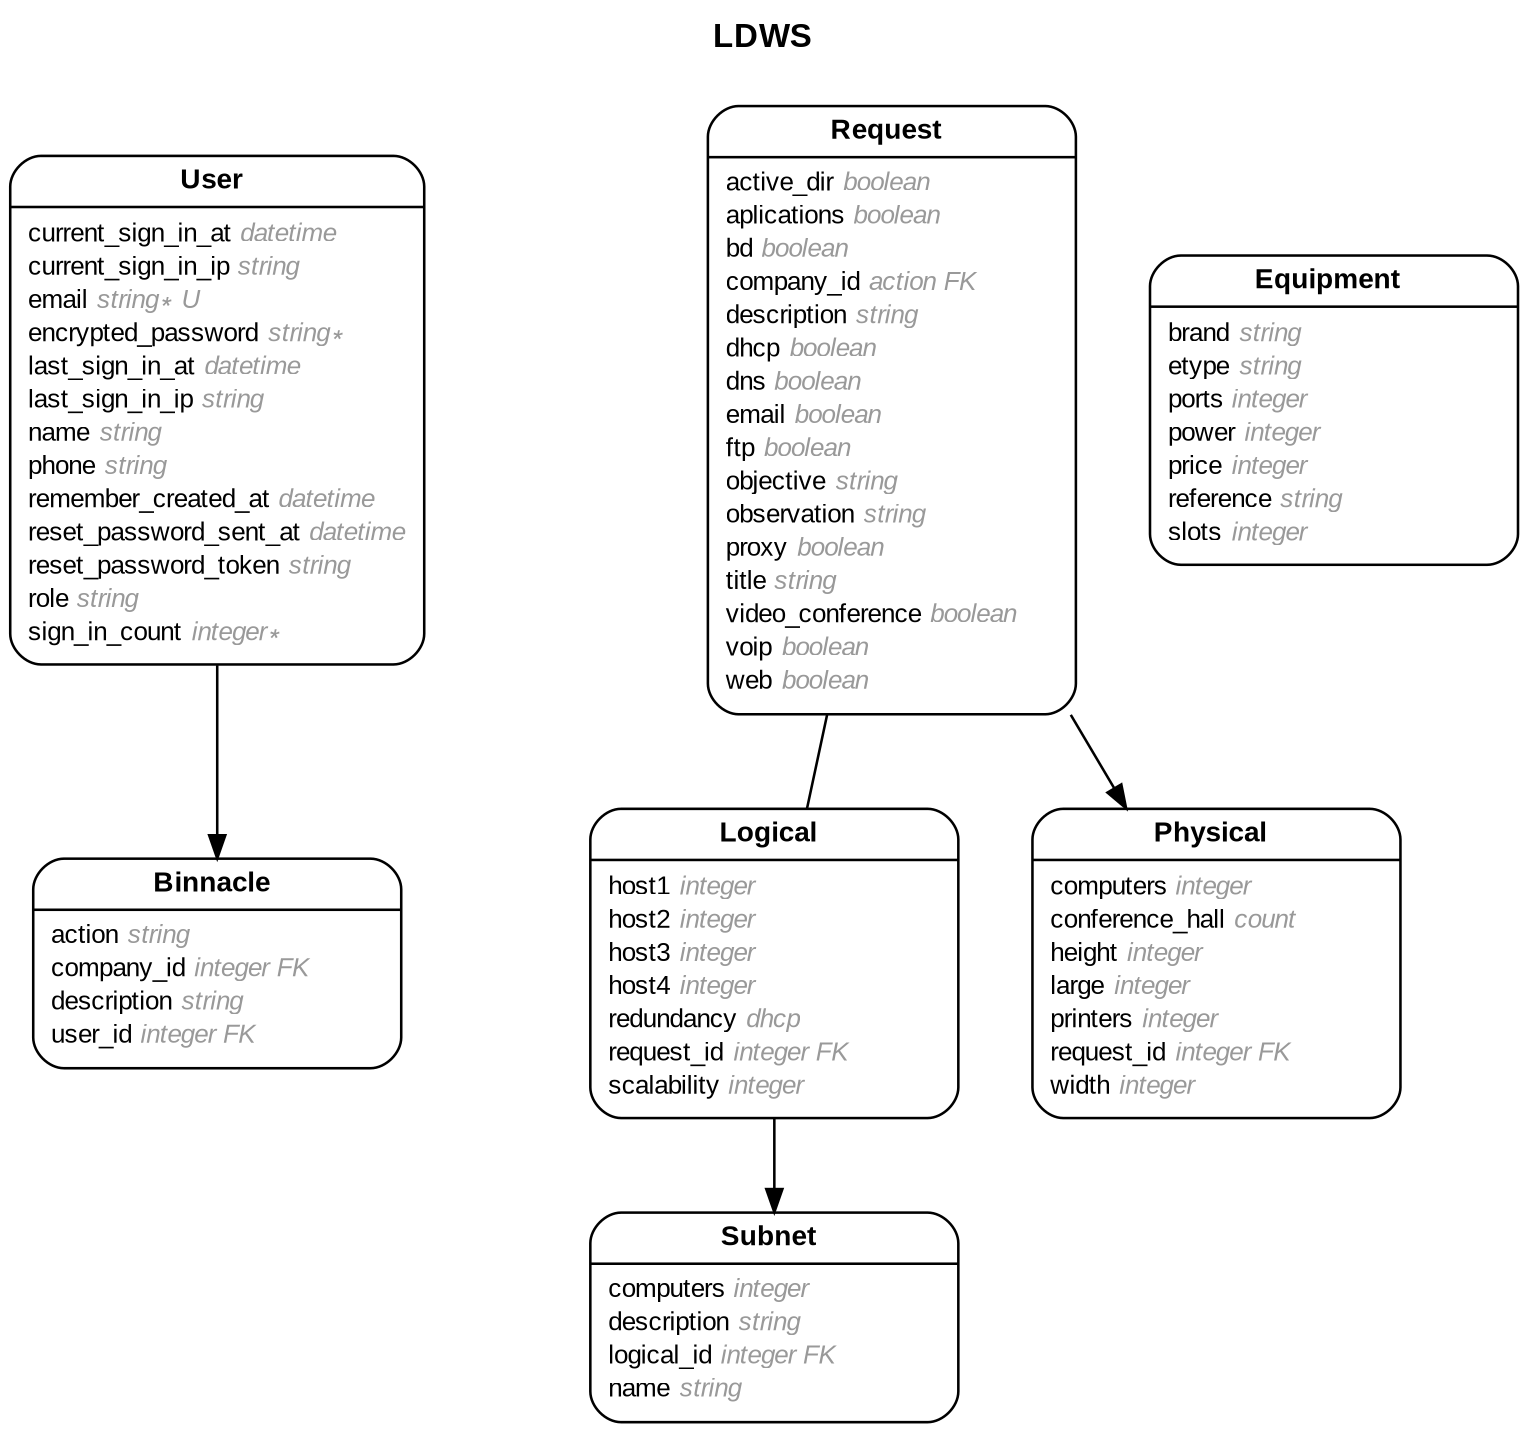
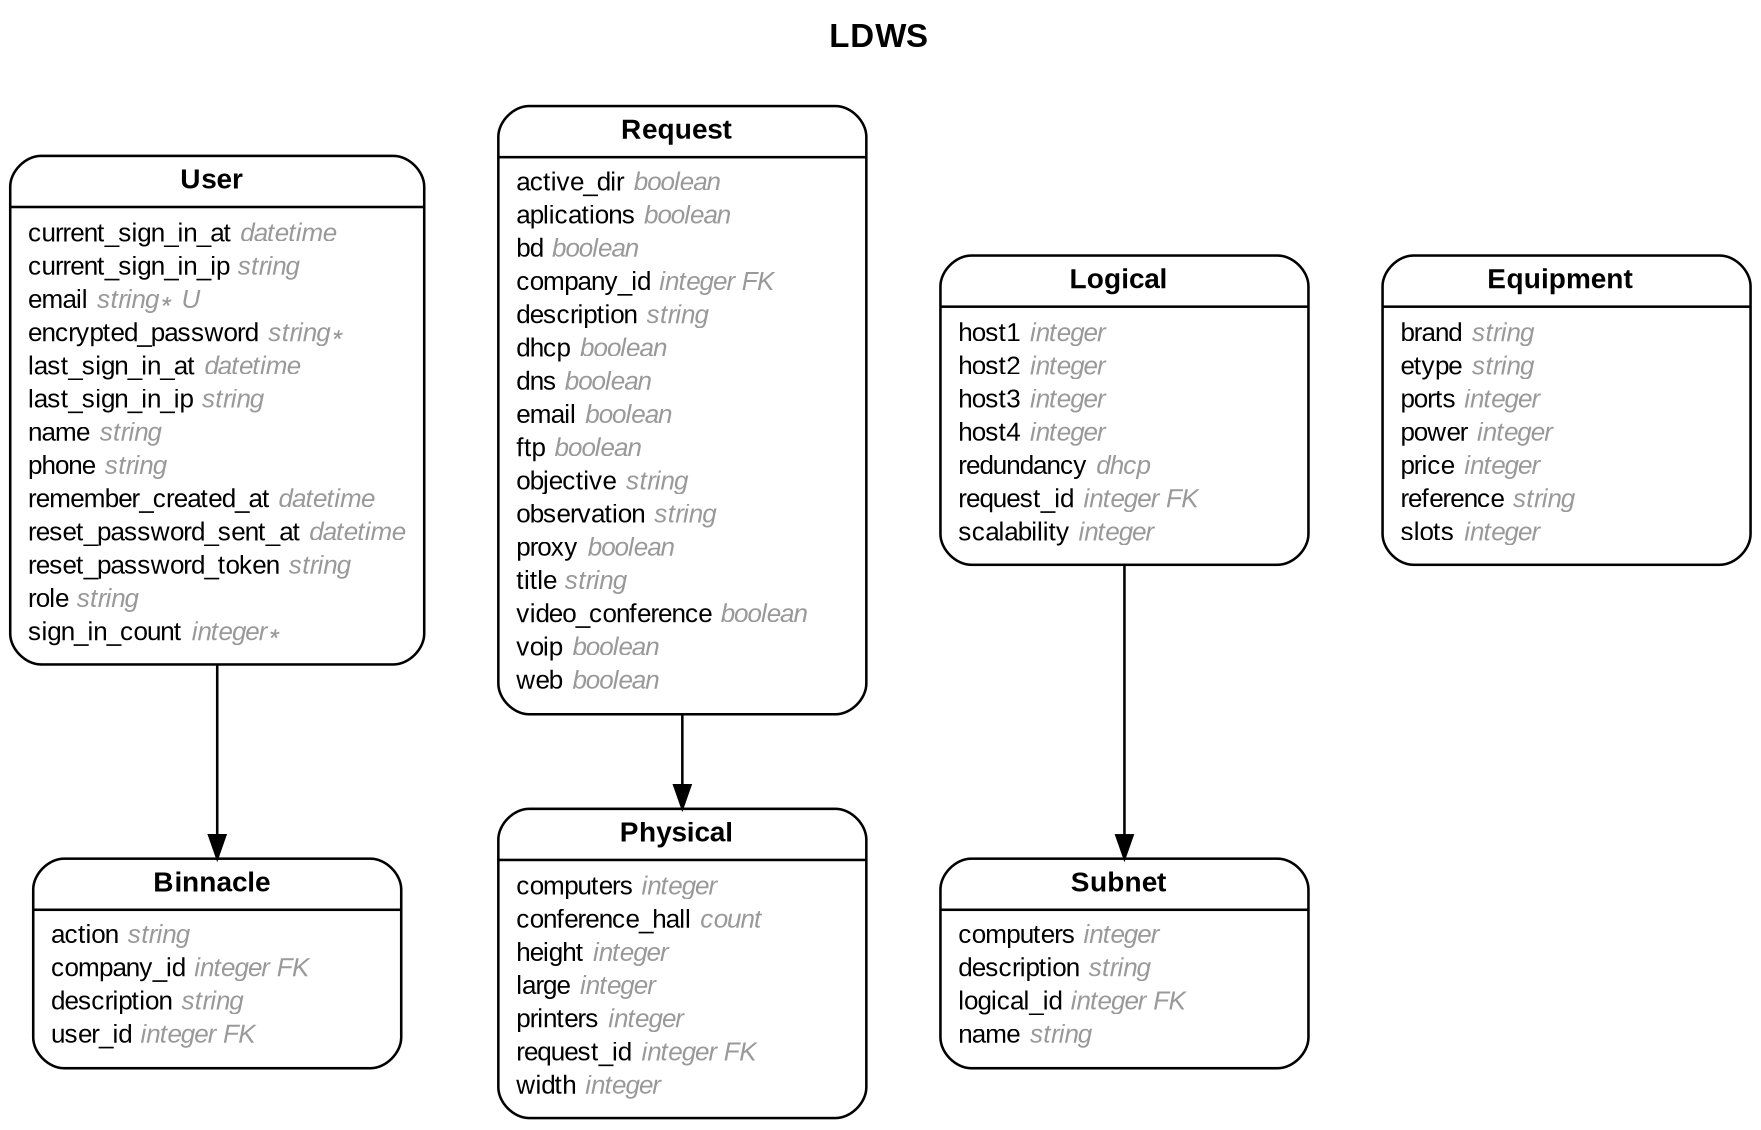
node "Request": text "action FK" -> "integer FK"
edge "Request" -- "Logical": removed
